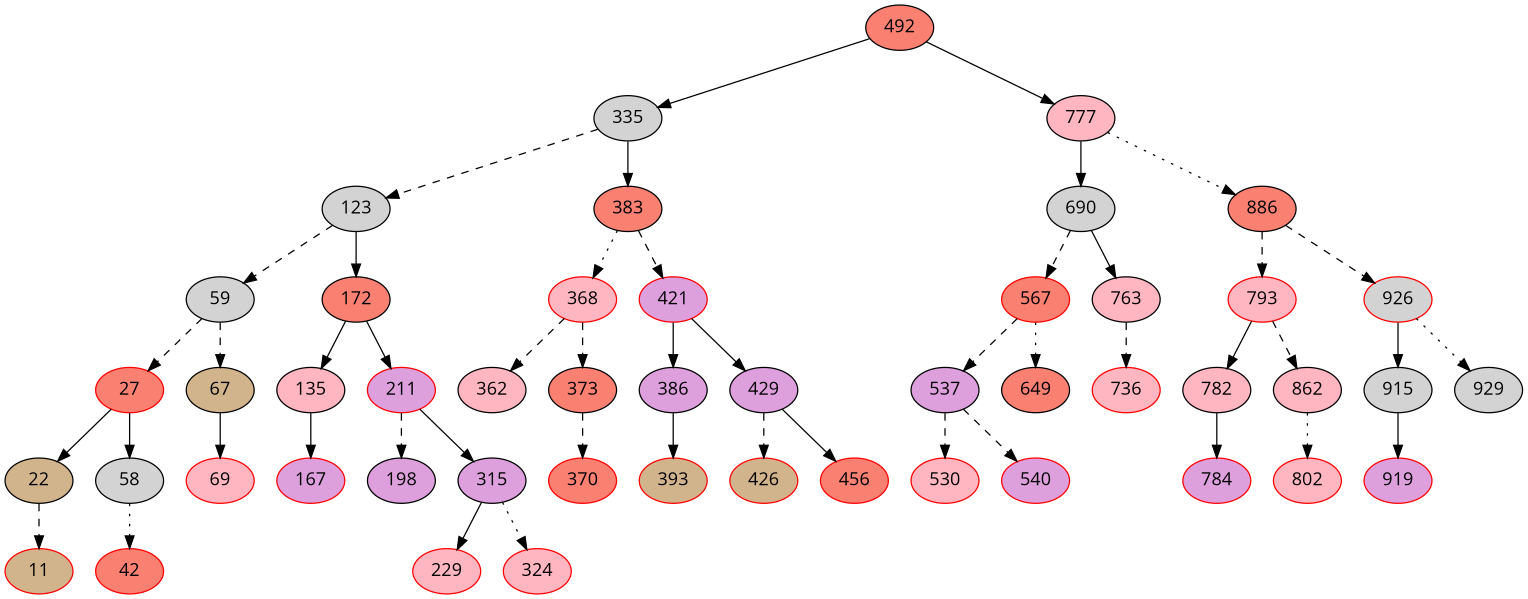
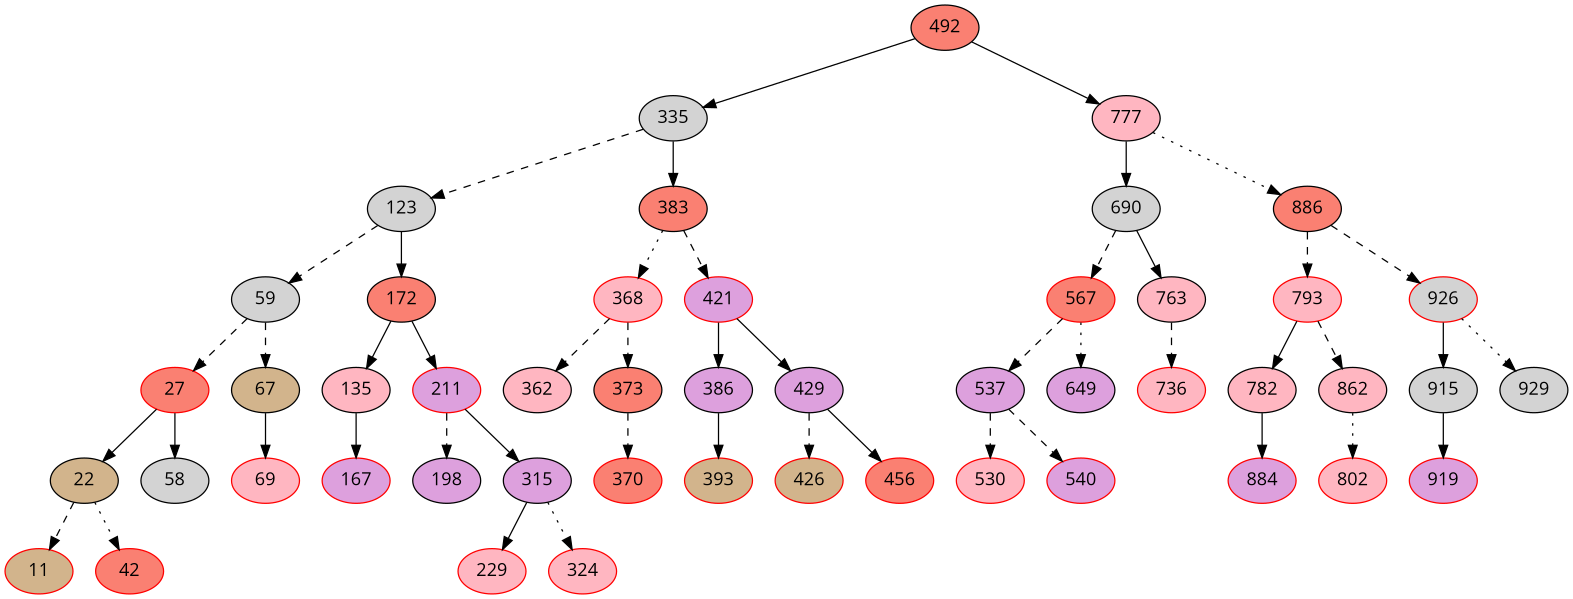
node "649": fillcolor salmon -> plum
node "784": label "784" -> "884"
edge "58" -> "42": now "22" -> "42"
